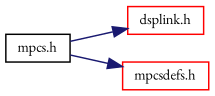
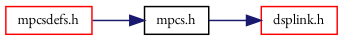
edge "mpcs.h" -> "mpcsdefs.h": reversed
